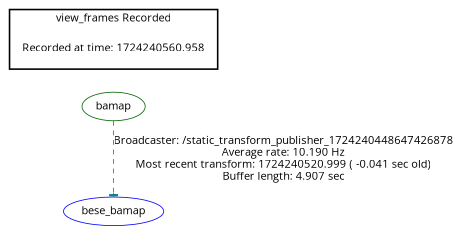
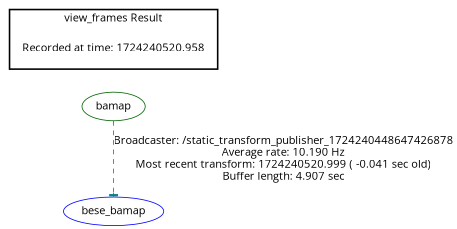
cluster "view_frames Recorded": label "view_frames Recorded" -> "view_frames Result"
node "Recorded at time: 1724240560.958": label "Recorded at time: 1724240560.958" -> "Recorded at time: 1724240520.958"
